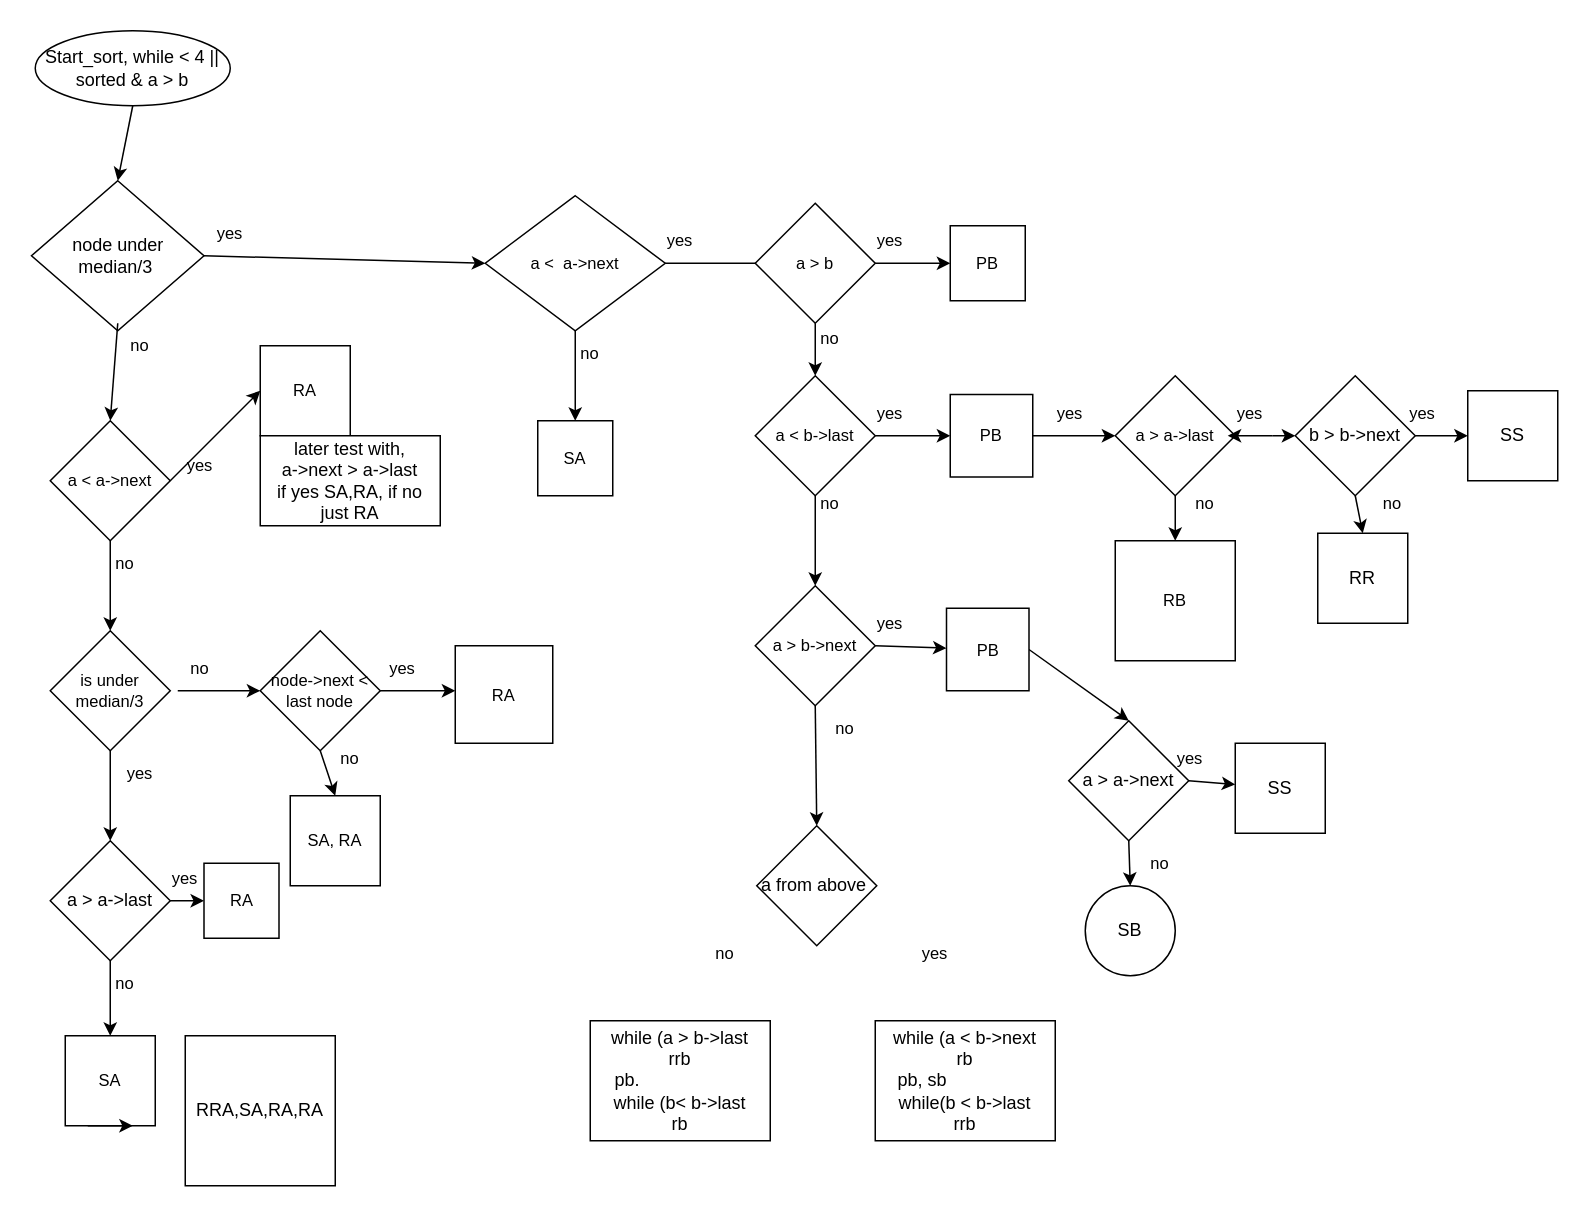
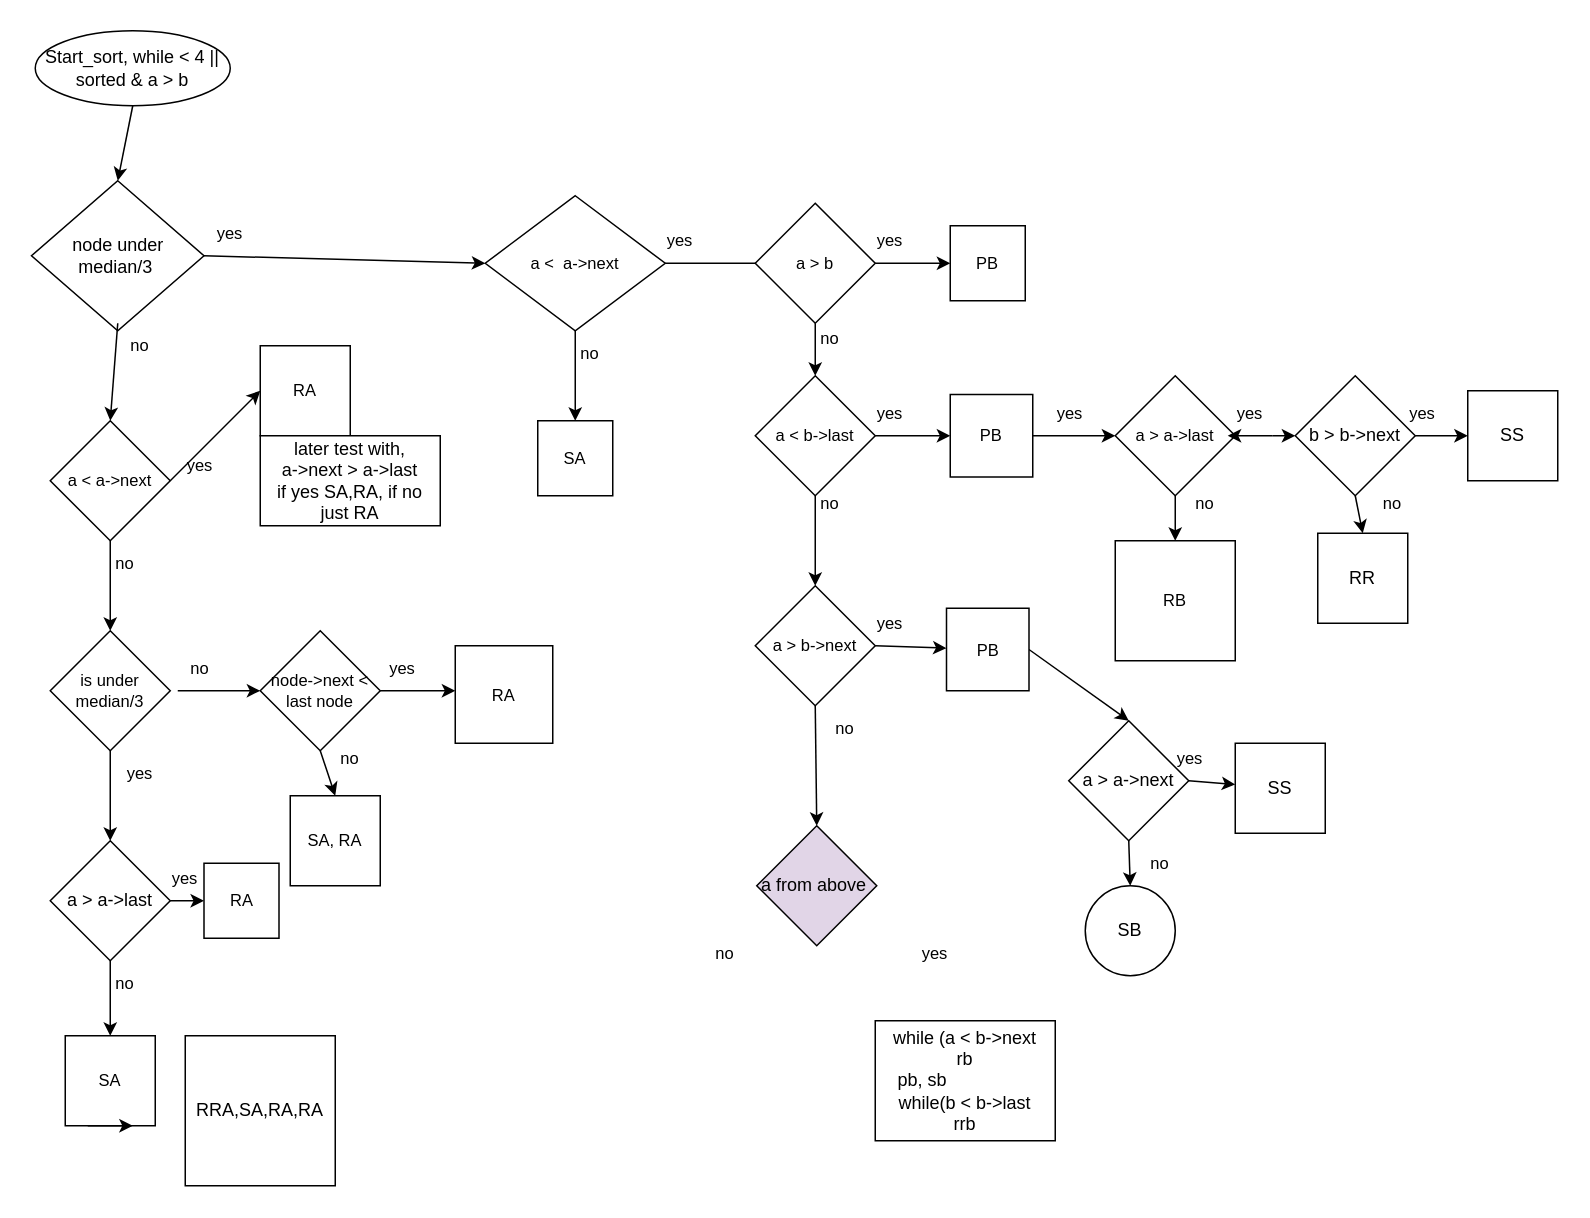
node "a from above": fillcolor #ffffff -> #e1d5e7
node "while (a > b->last rrb pb. while (b< b->last rb": removed
